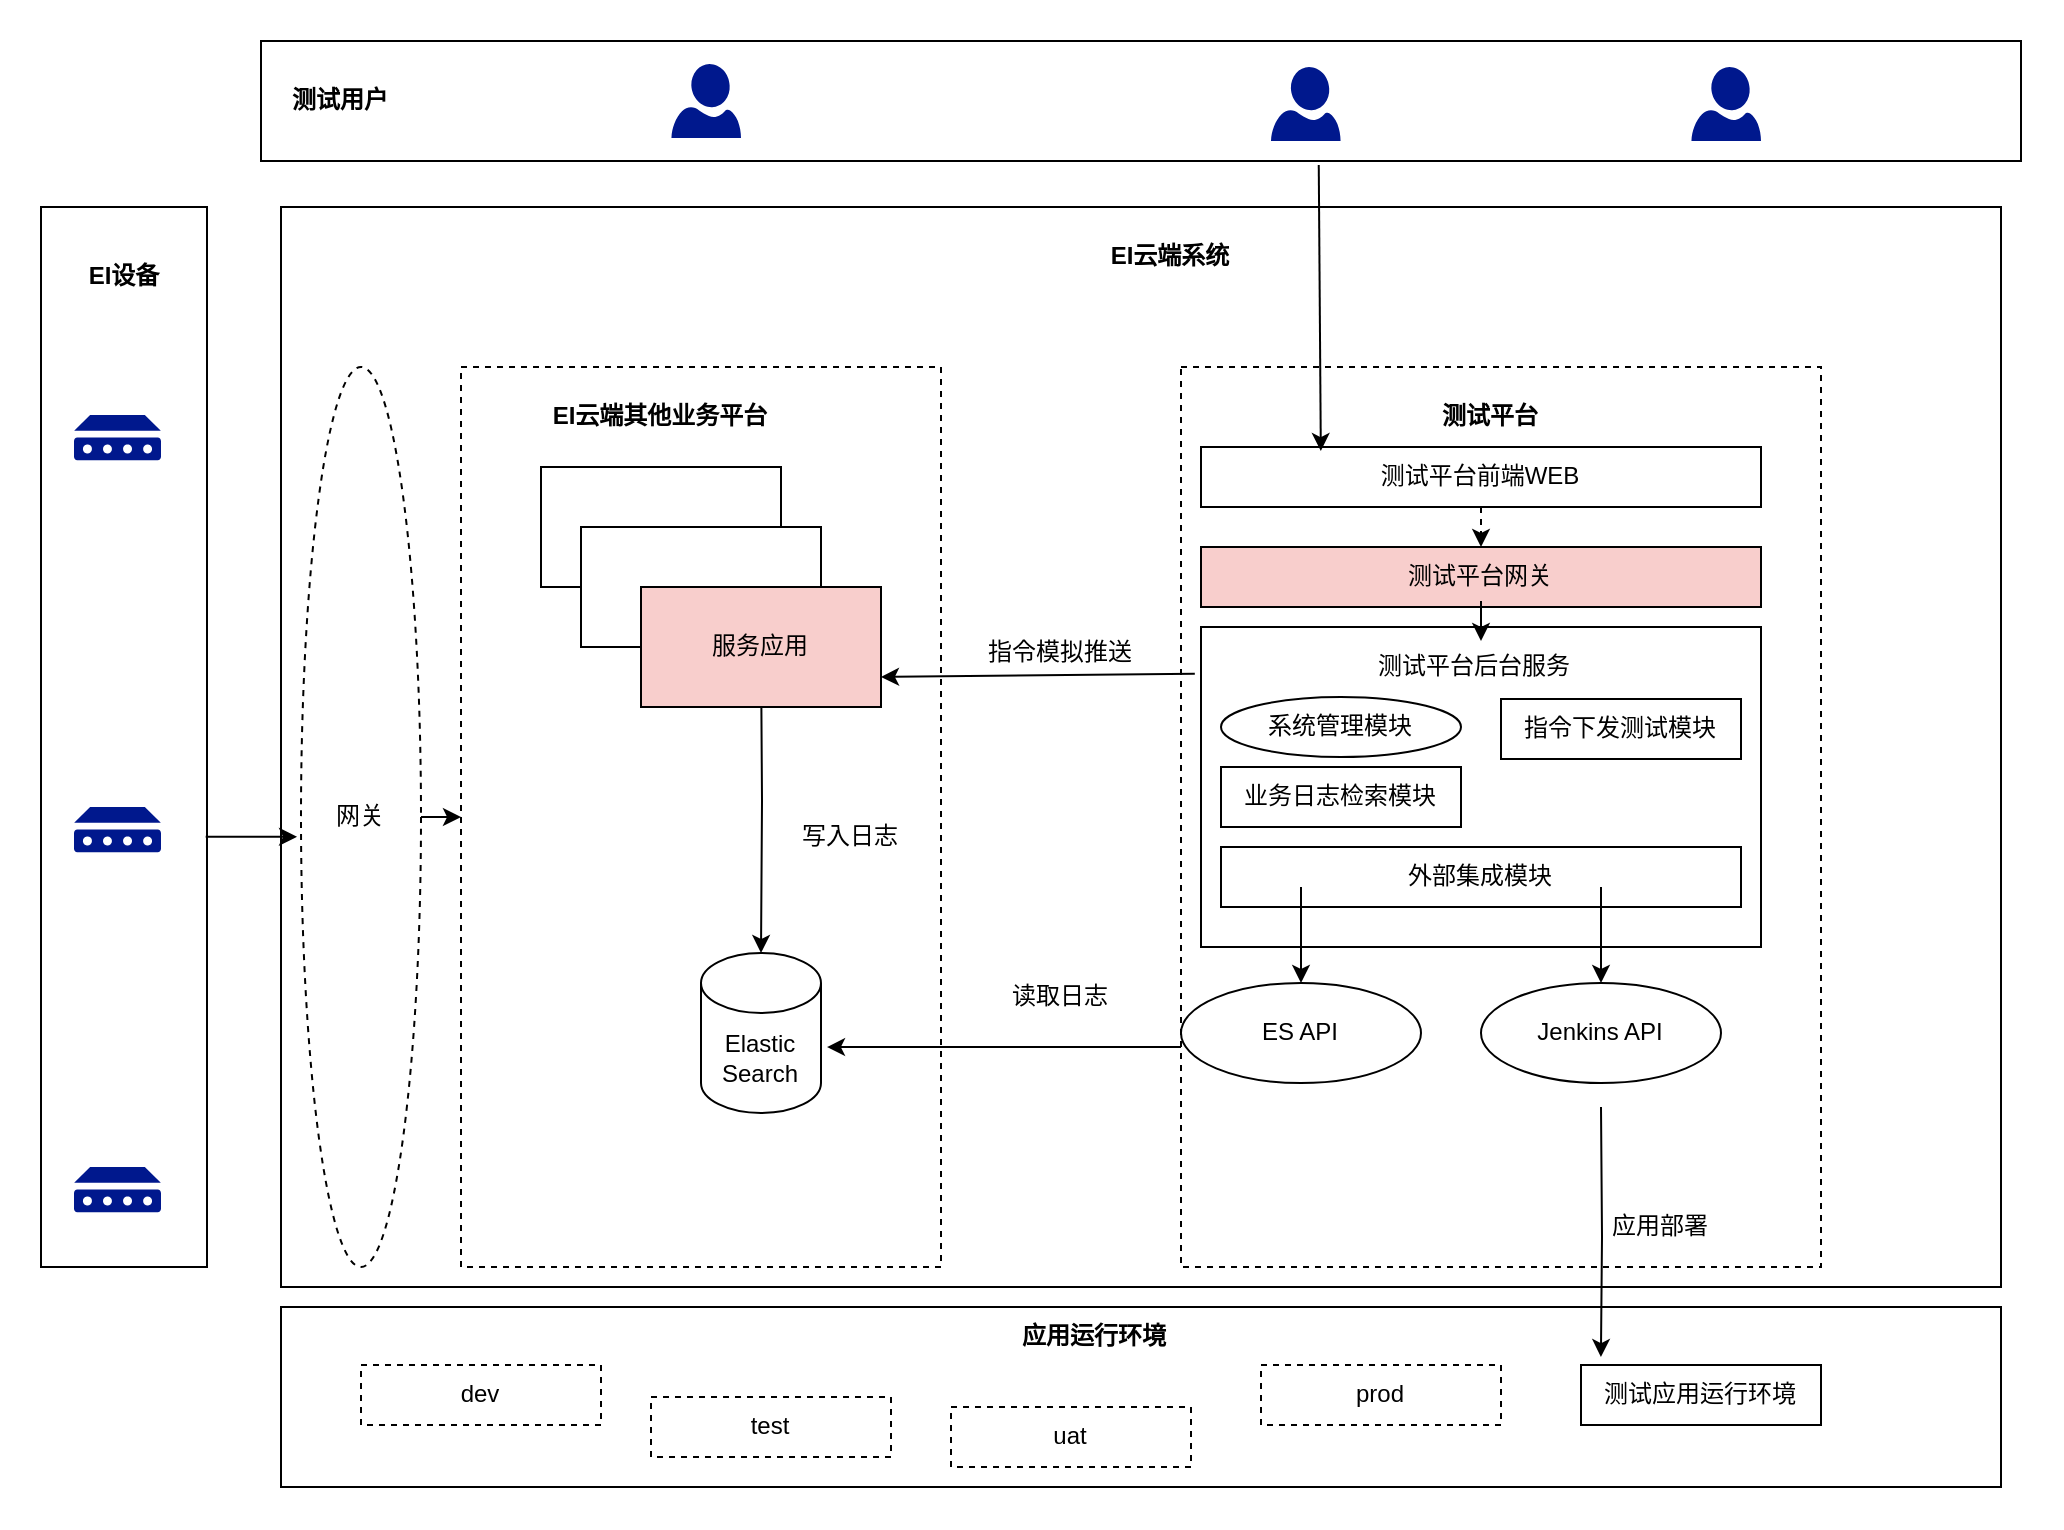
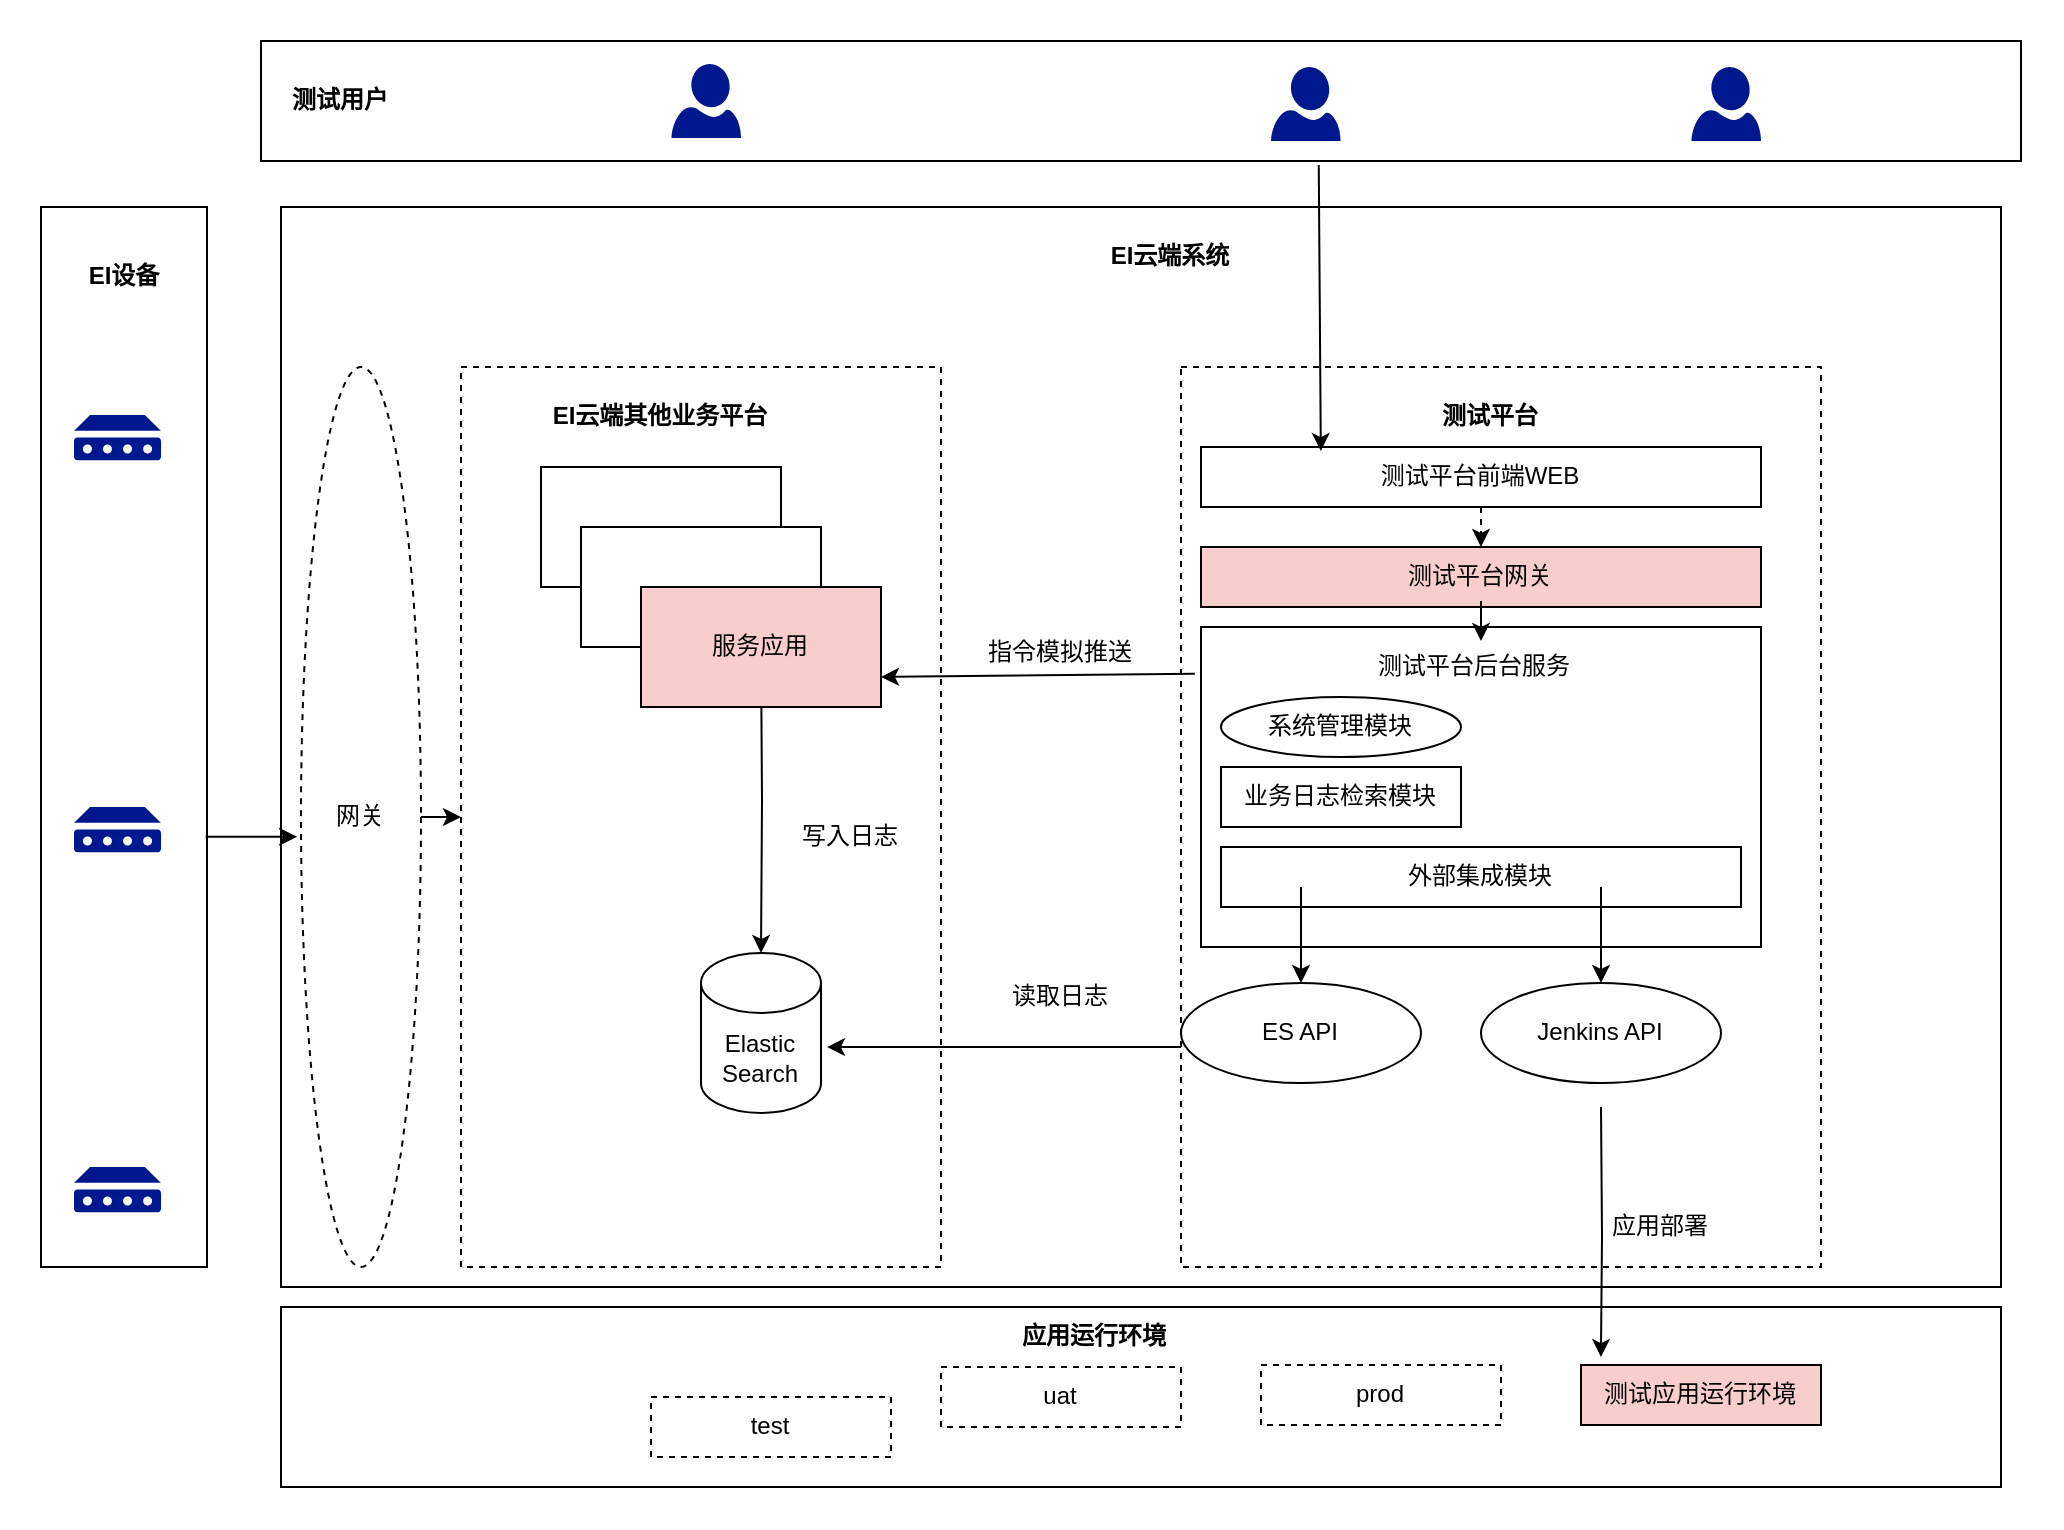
node "指令下发测试模块": removed
node "dev": removed
node "测试应用运行环境": fillcolor #ffffff -> #f8cecc
node "uat": moved (1071, 1437) -> (1061, 1397)
